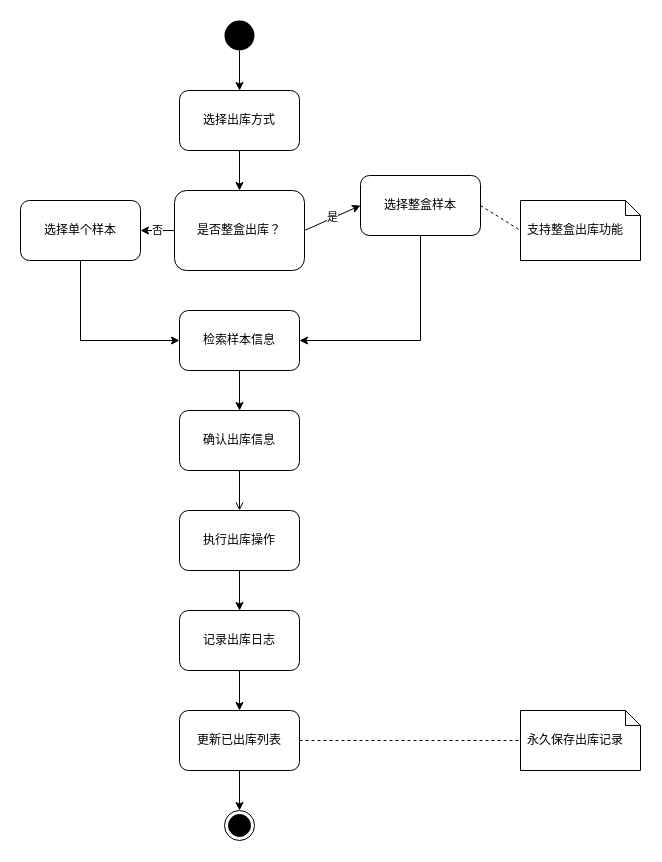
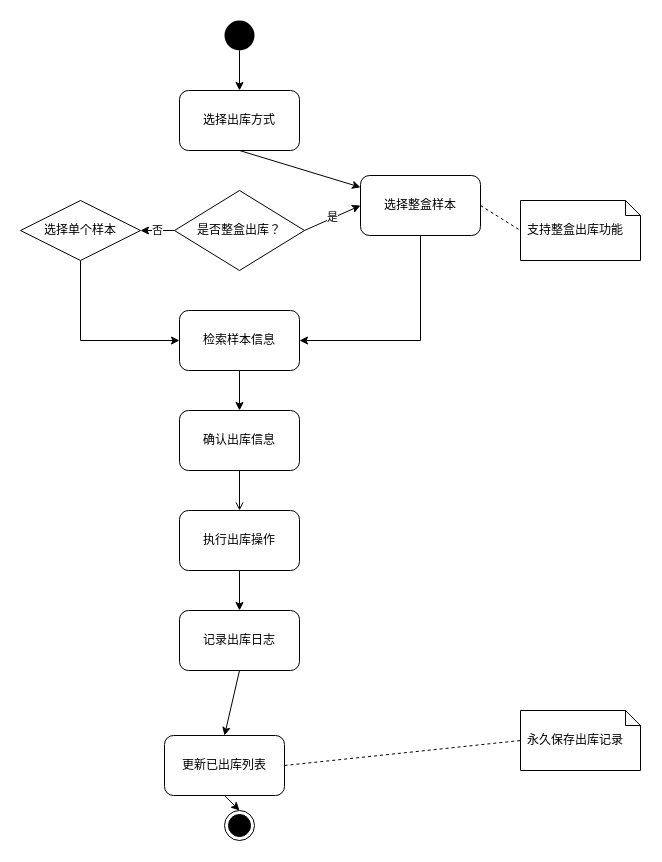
edge "选择出库方式" -> "是否整盒出库？": now "选择出库方式" -> "选择整盒样本"
node "选择单个样本": shape rounded rectangle -> diamond
node "是否整盒出库？": shape rounded rectangle -> diamond
node "更新已出库列表": moved (240, 741) -> (225, 766)
